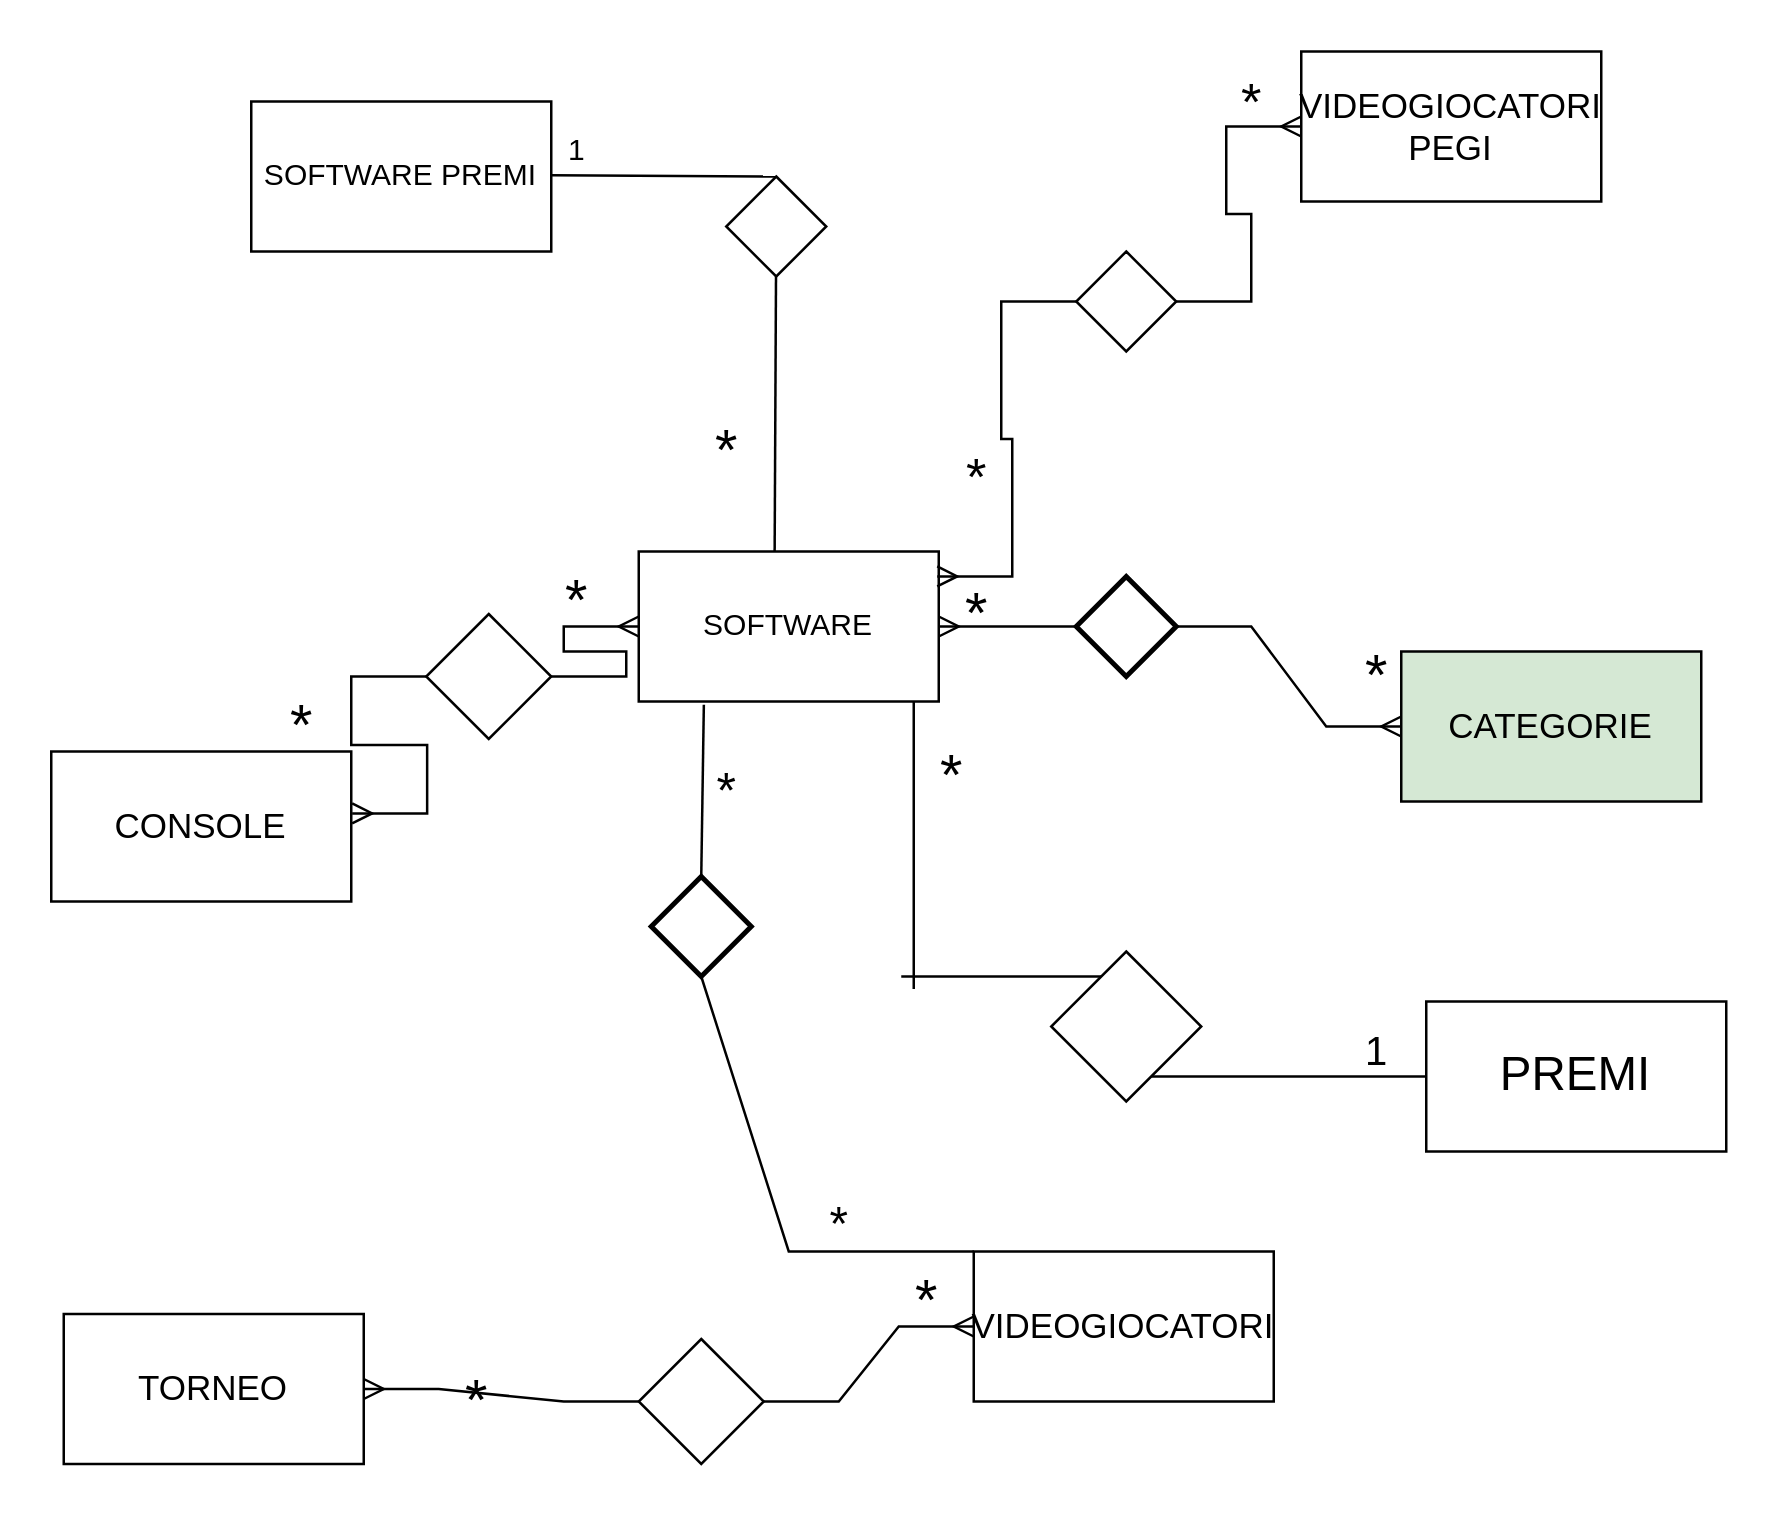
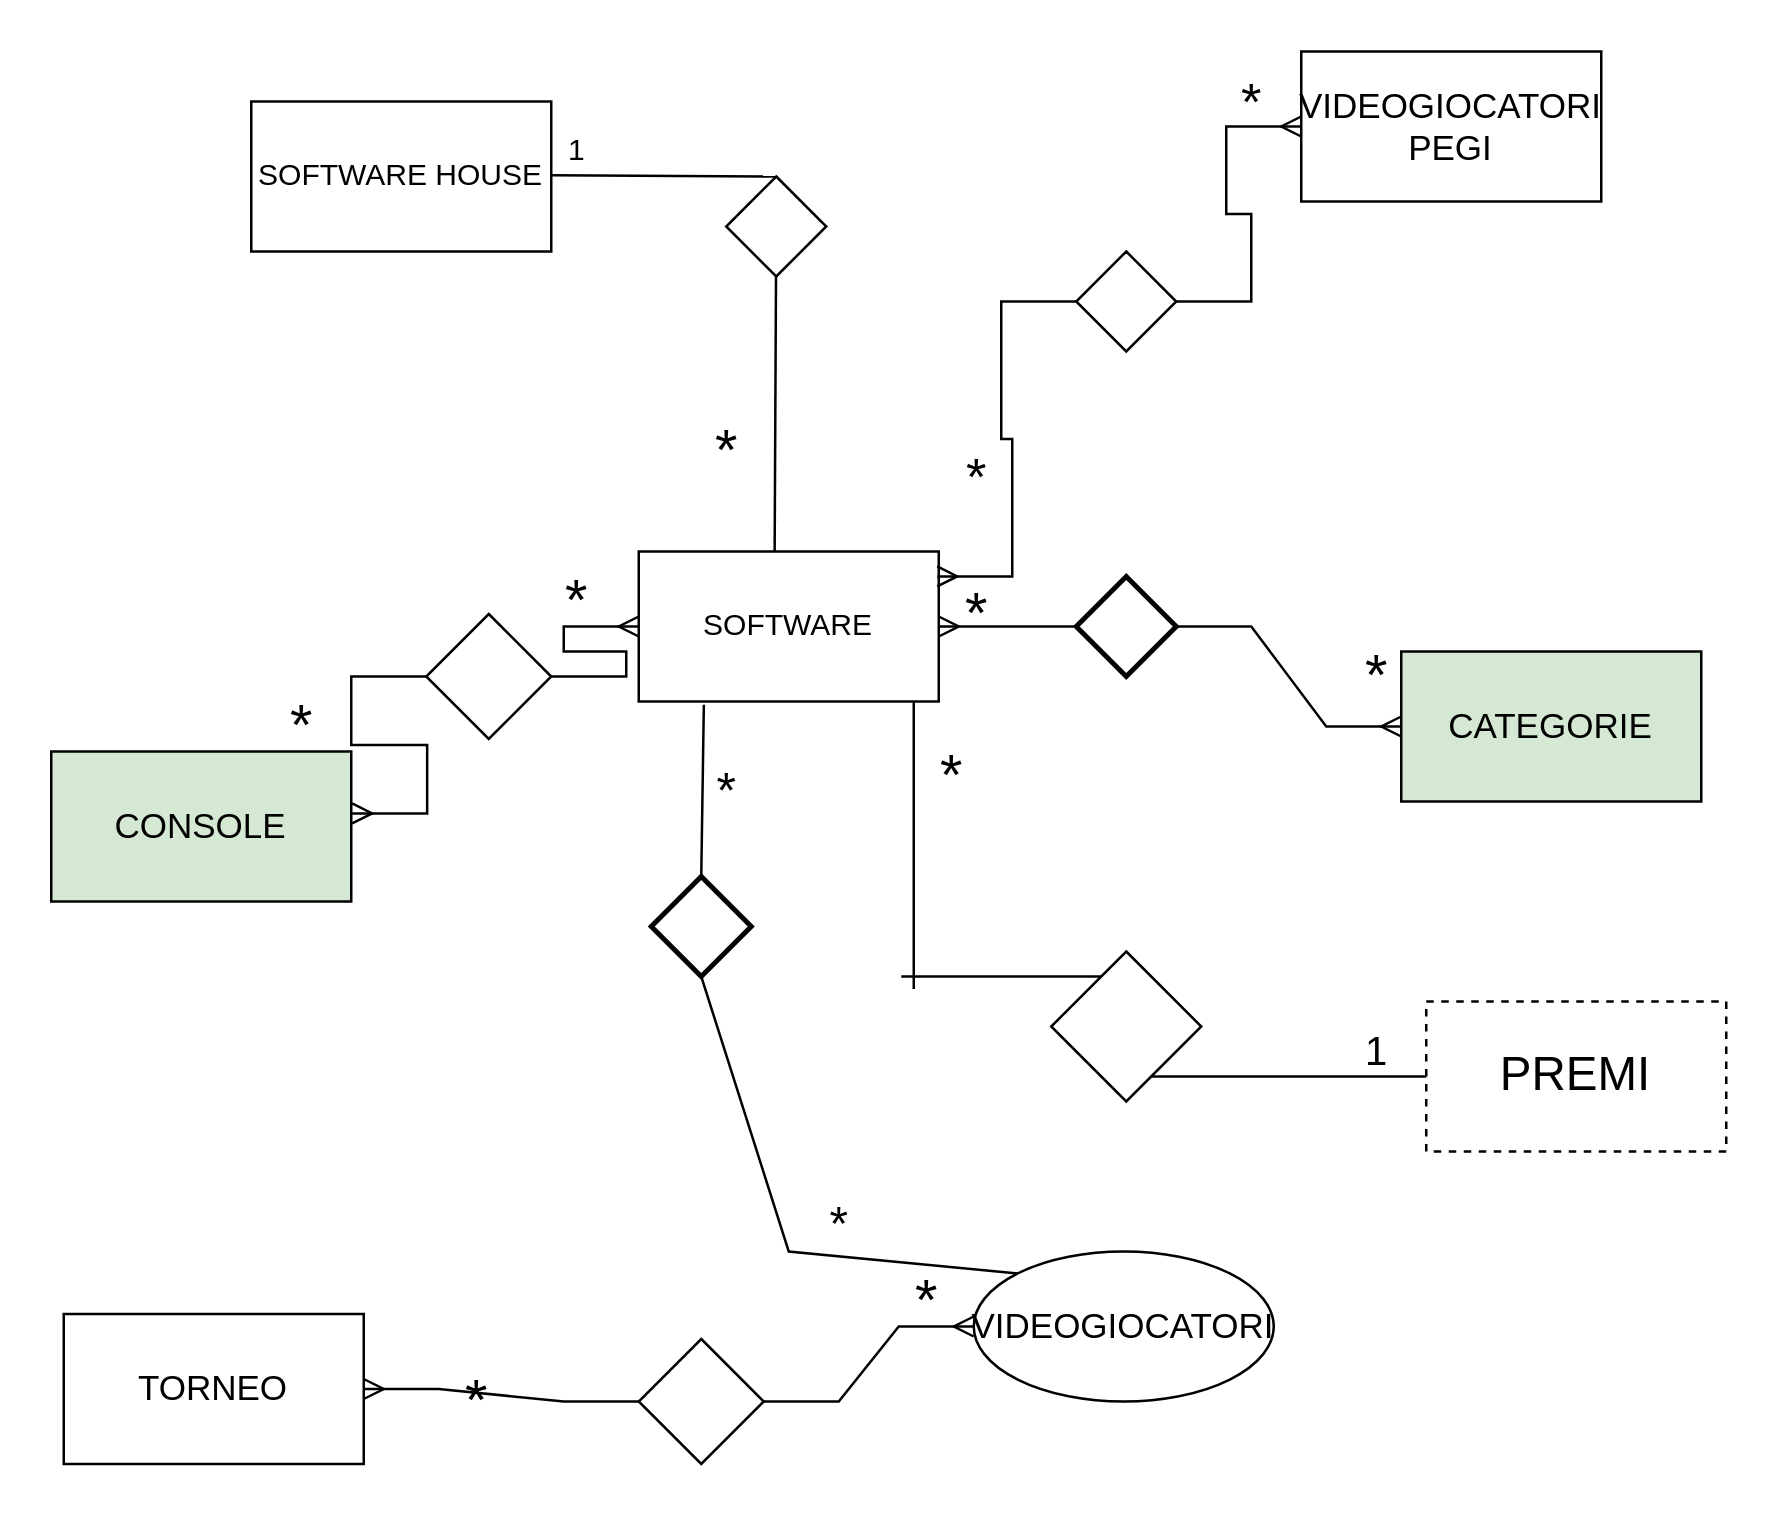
node "SOFTWARE PREMI": label "SOFTWARE PREMI" -> "SOFTWARE HOUSE"
node "CONSOLE": fillcolor #ffffff -> #d5e8d4
node "PREMI": style solid -> dashed
node "VIDEOGIOCATORI": shape rectangle -> ellipse
